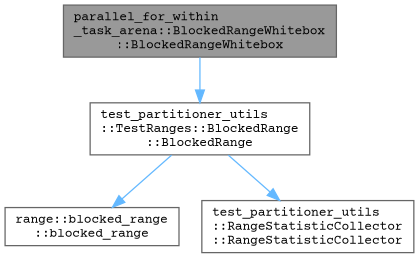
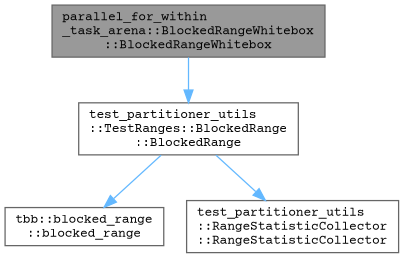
node "range::blocked_range ::blocked_range": label "range::blocked_range ::blocked_range" -> "tbb::blocked_range ::blocked_range"
